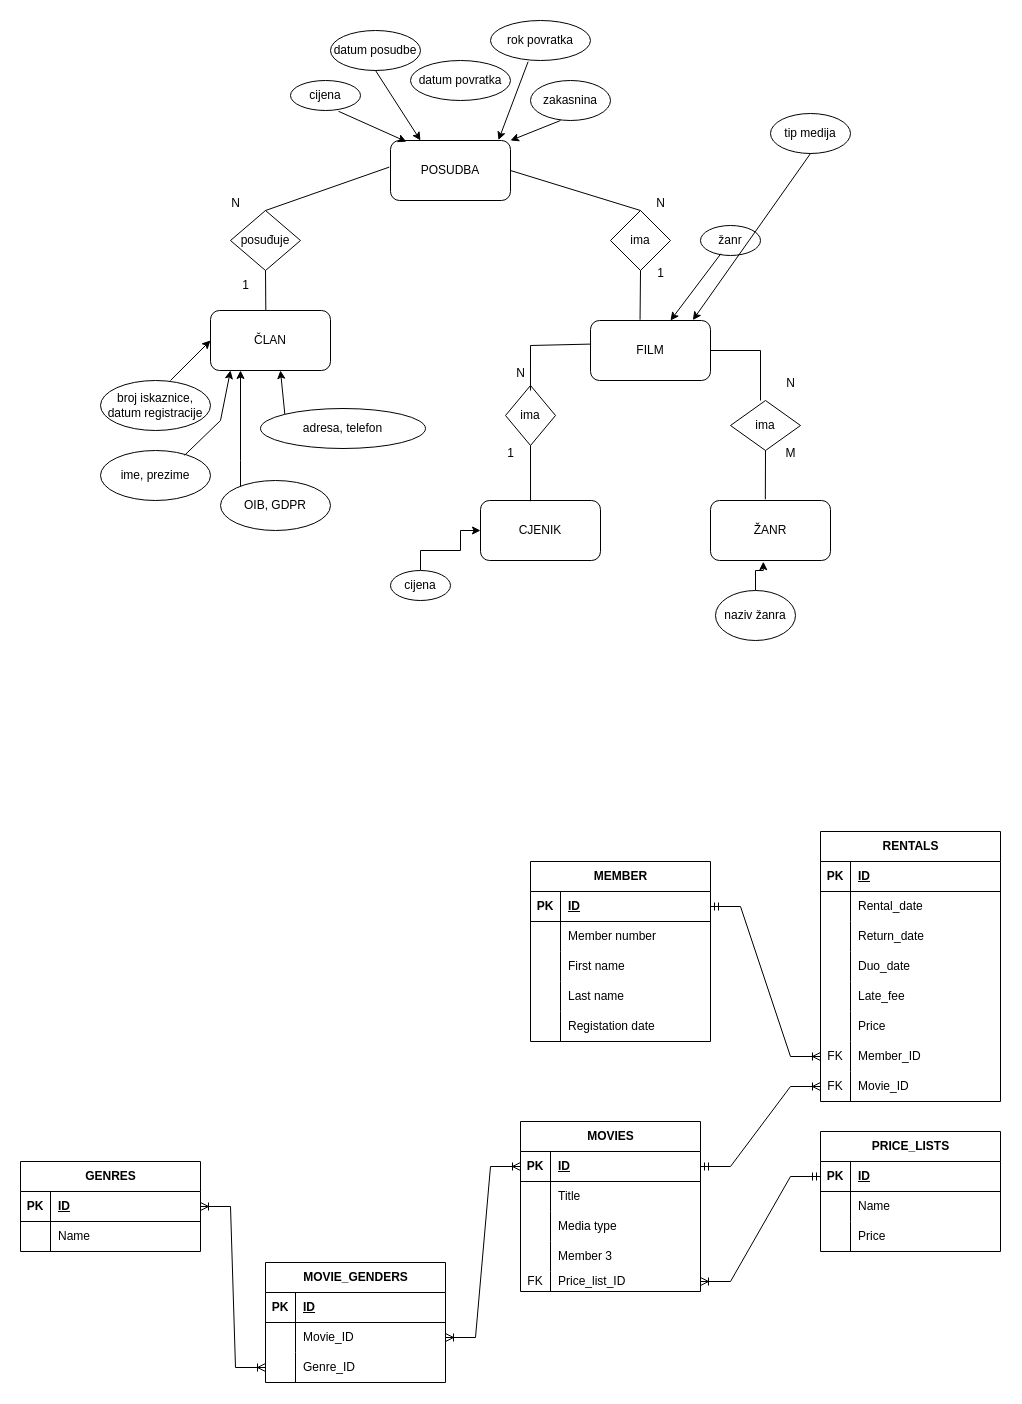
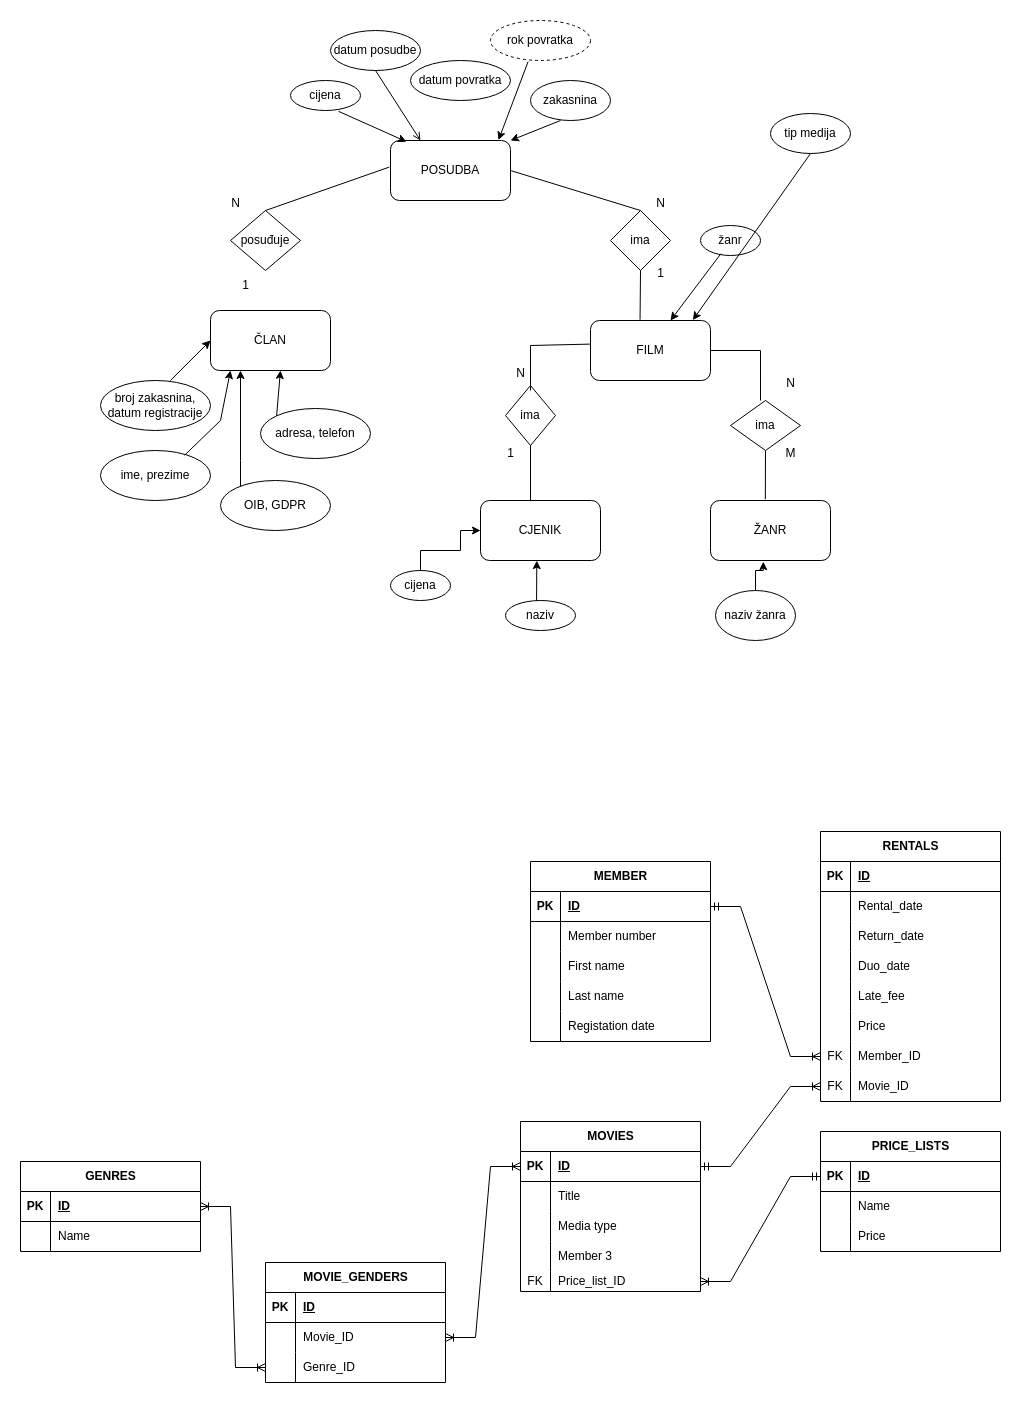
node "rok povratka": style solid -> dashed
edge "datum posudbe" -> "POSUDBA": arrowhead classic -> open
edge "posuđuje" -- "ČLAN": removed
node "broj iskaznice, datum registracije": label "broj iskaznice, datum registracije" -> "broj zakasnina, datum registracije"
node "adresa, telefon": size 165x40 -> 110x50
edge "naziv" -> "CJENIK": added
node "naziv": added
